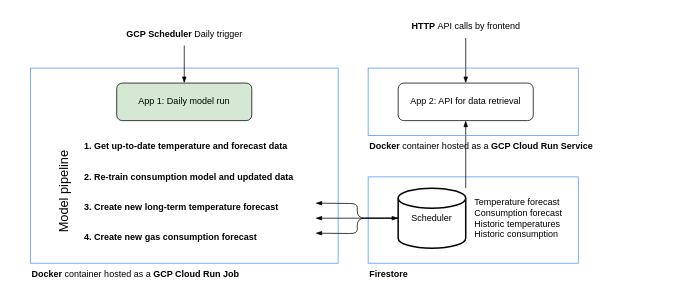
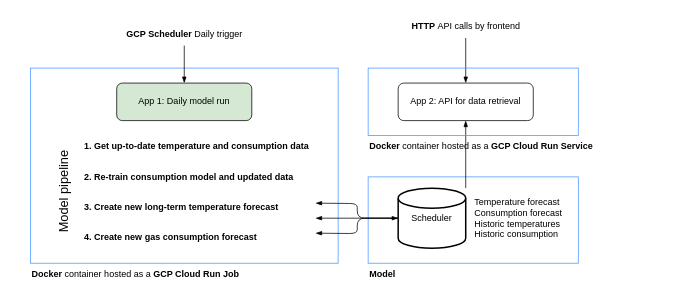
node "1. Get up-to-date temperature and forecast data": label "1. Get up-to-date temperature and forecast data" -> "1. Get up-to-date temperature and consumption data"
node "Firestore": label "Firestore" -> "Model"
